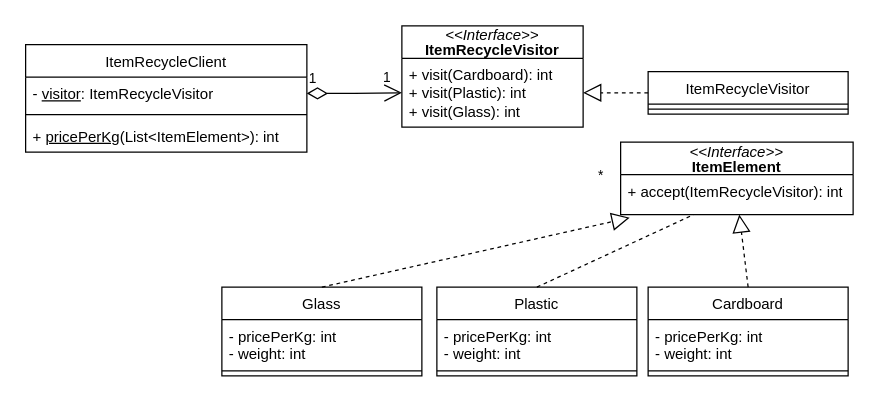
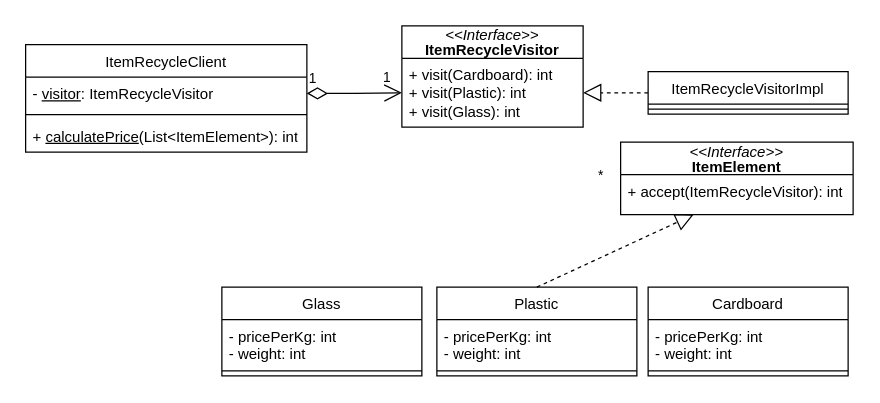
node "ItemRecycleVisitor": label "ItemRecycleVisitor" -> "ItemRecycleVisitorImpl"
node "+ pricePerKg(List<ItemElement>): int": label "+ pricePerKg(List<ItemElement>): int" -> "+ calculatePrice(List<ItemElement>): int"
edge "+ accept(ItemRecycleVisitor): int" -- "Plastic": arrowhead none -> block
edge "Glass" -> "+ accept(ItemRecycleVisitor): int": removed
edge "Cardboard" -> "+ accept(ItemRecycleVisitor): int": removed
